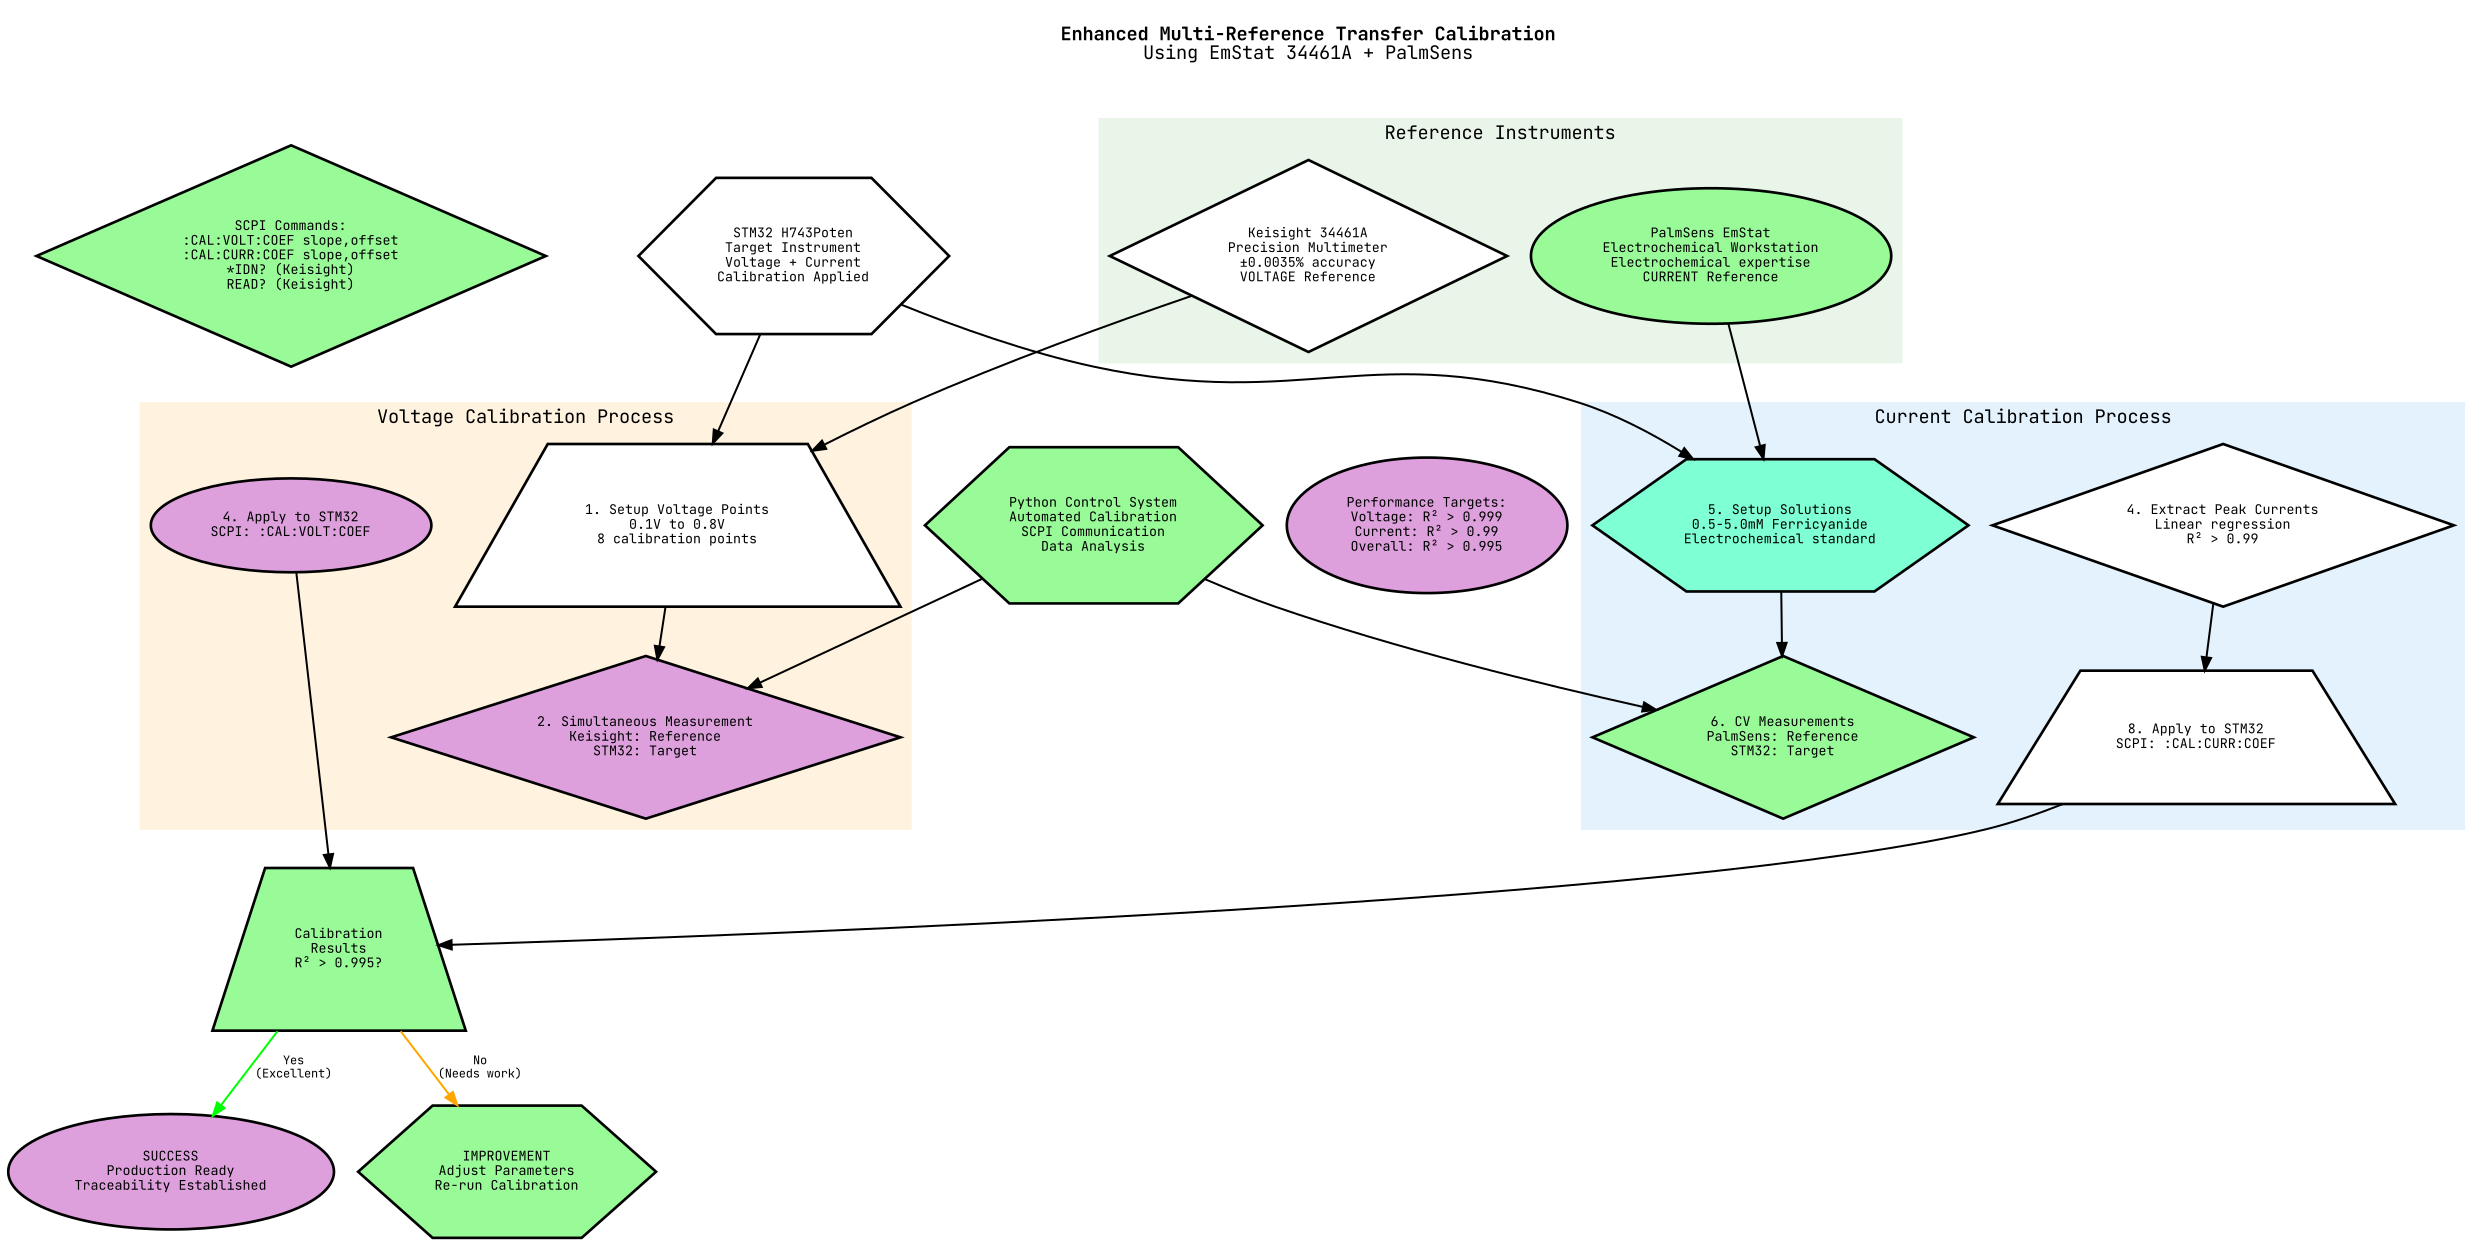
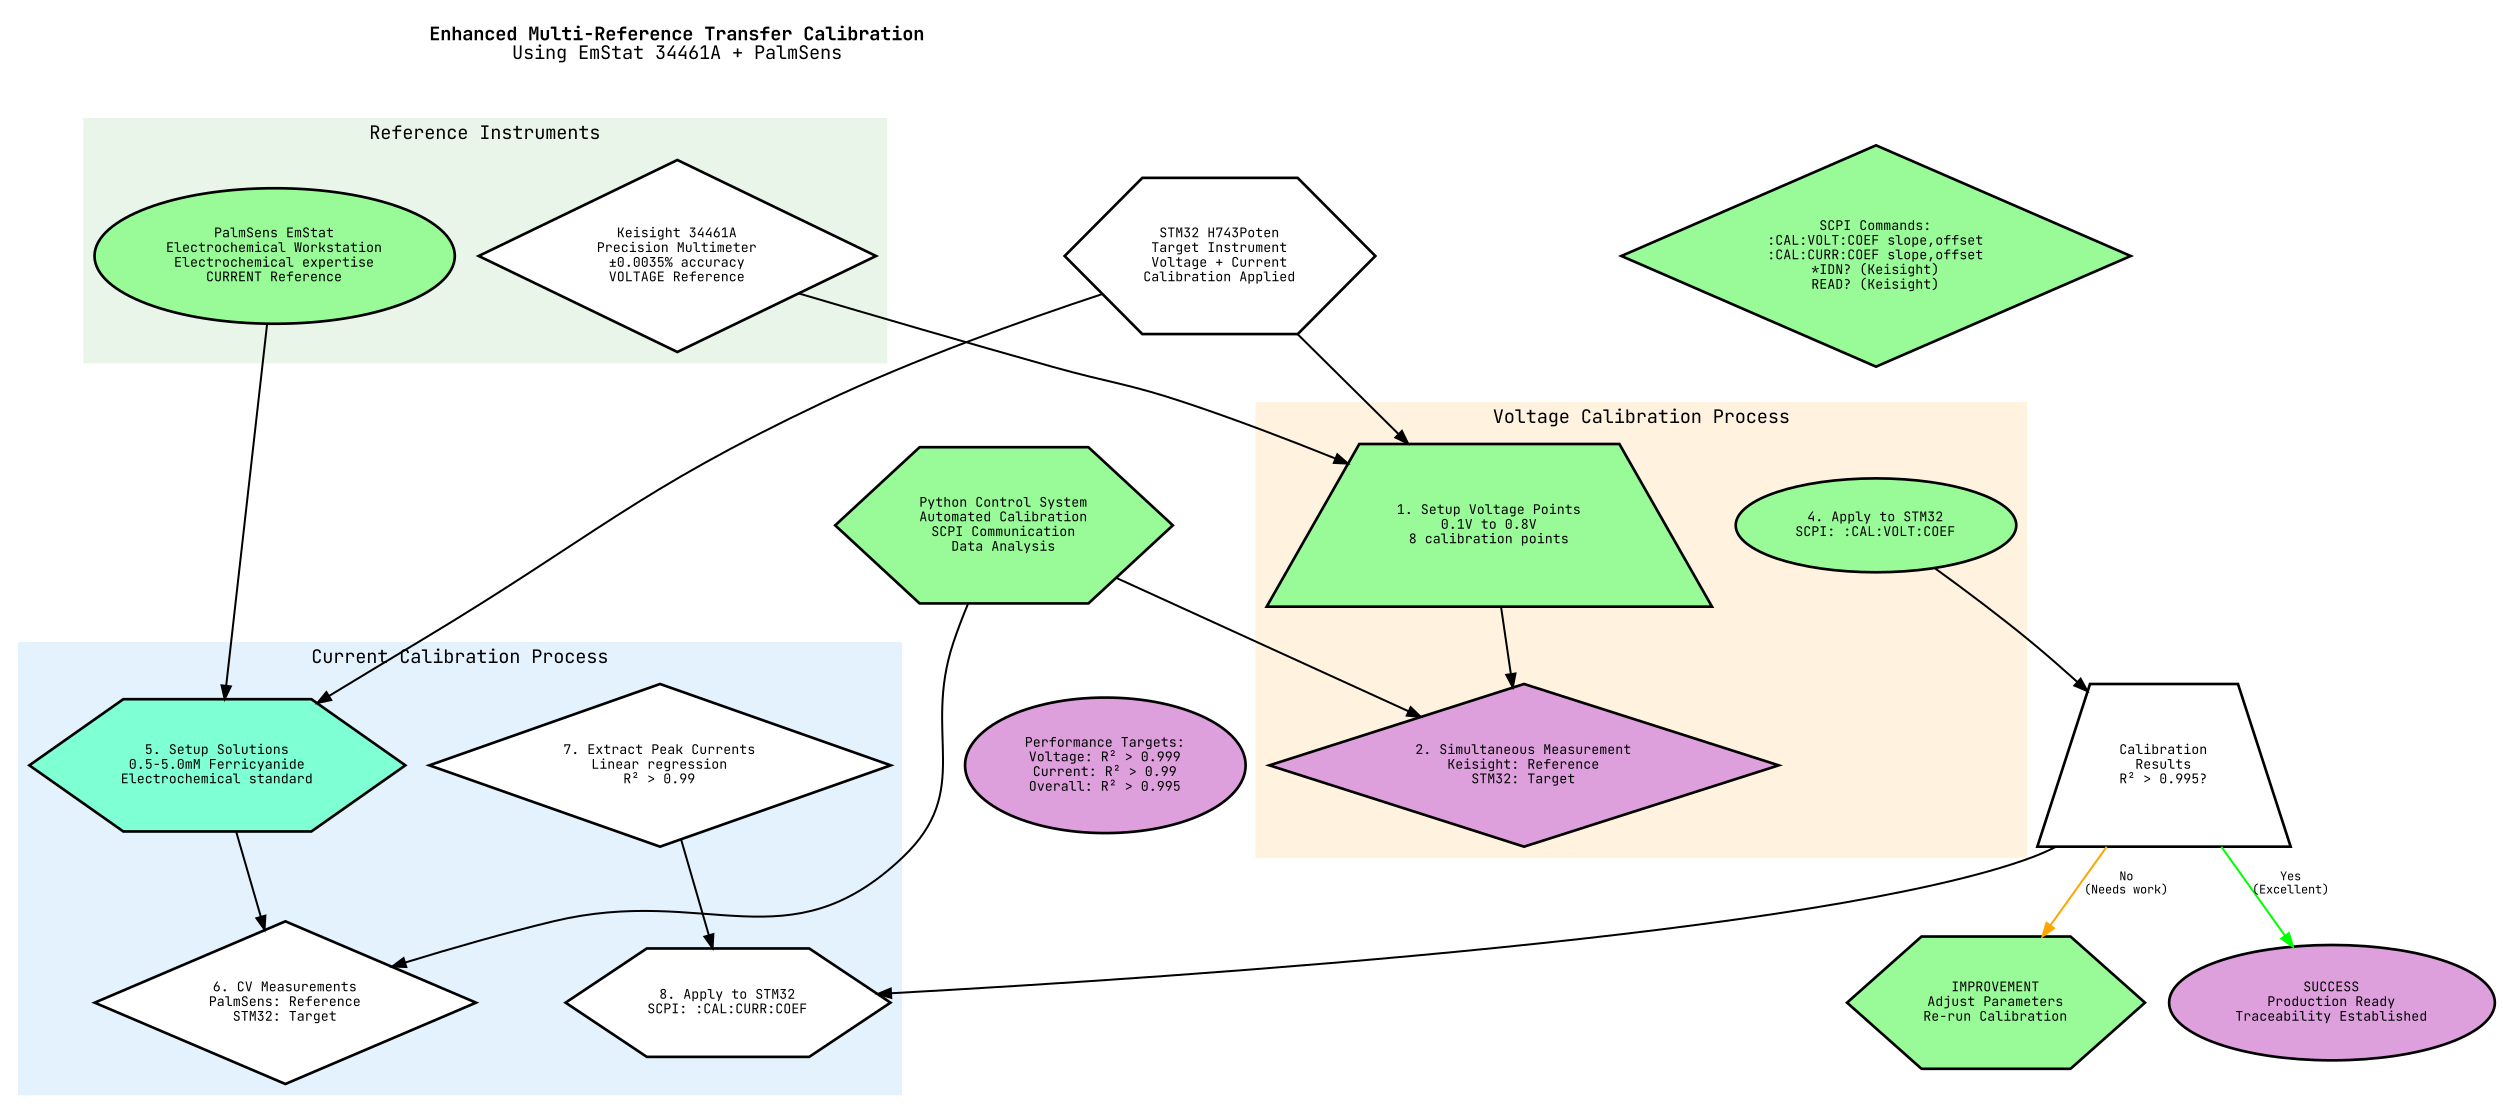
node "4. Apply to STM32 SCPI: :CAL:VOLT:COEF": fillcolor plum -> palegreen
node "1. Setup Voltage Points 0.1V to 0.8V 8 calibration points": fillcolor white -> palegreen
node "4. Extract Peak Currents Linear regression R² > 0.99": label "4. Extract Peak Currents Linear regression R² > 0.99" -> "7. Extract Peak Currents Linear regression R² > 0.99"
node "6. CV Measurements PalmSens: Reference STM32: Target": fillcolor palegreen -> white
node "8. Apply to STM32 SCPI: :CAL:CURR:COEF": shape trapezium -> hexagon
edge "8. Apply to STM32 SCPI: :CAL:CURR:COEF" -> "Calibration Results R² > 0.995?": reversed
node "Calibration Results R² > 0.995?": fillcolor palegreen -> white
